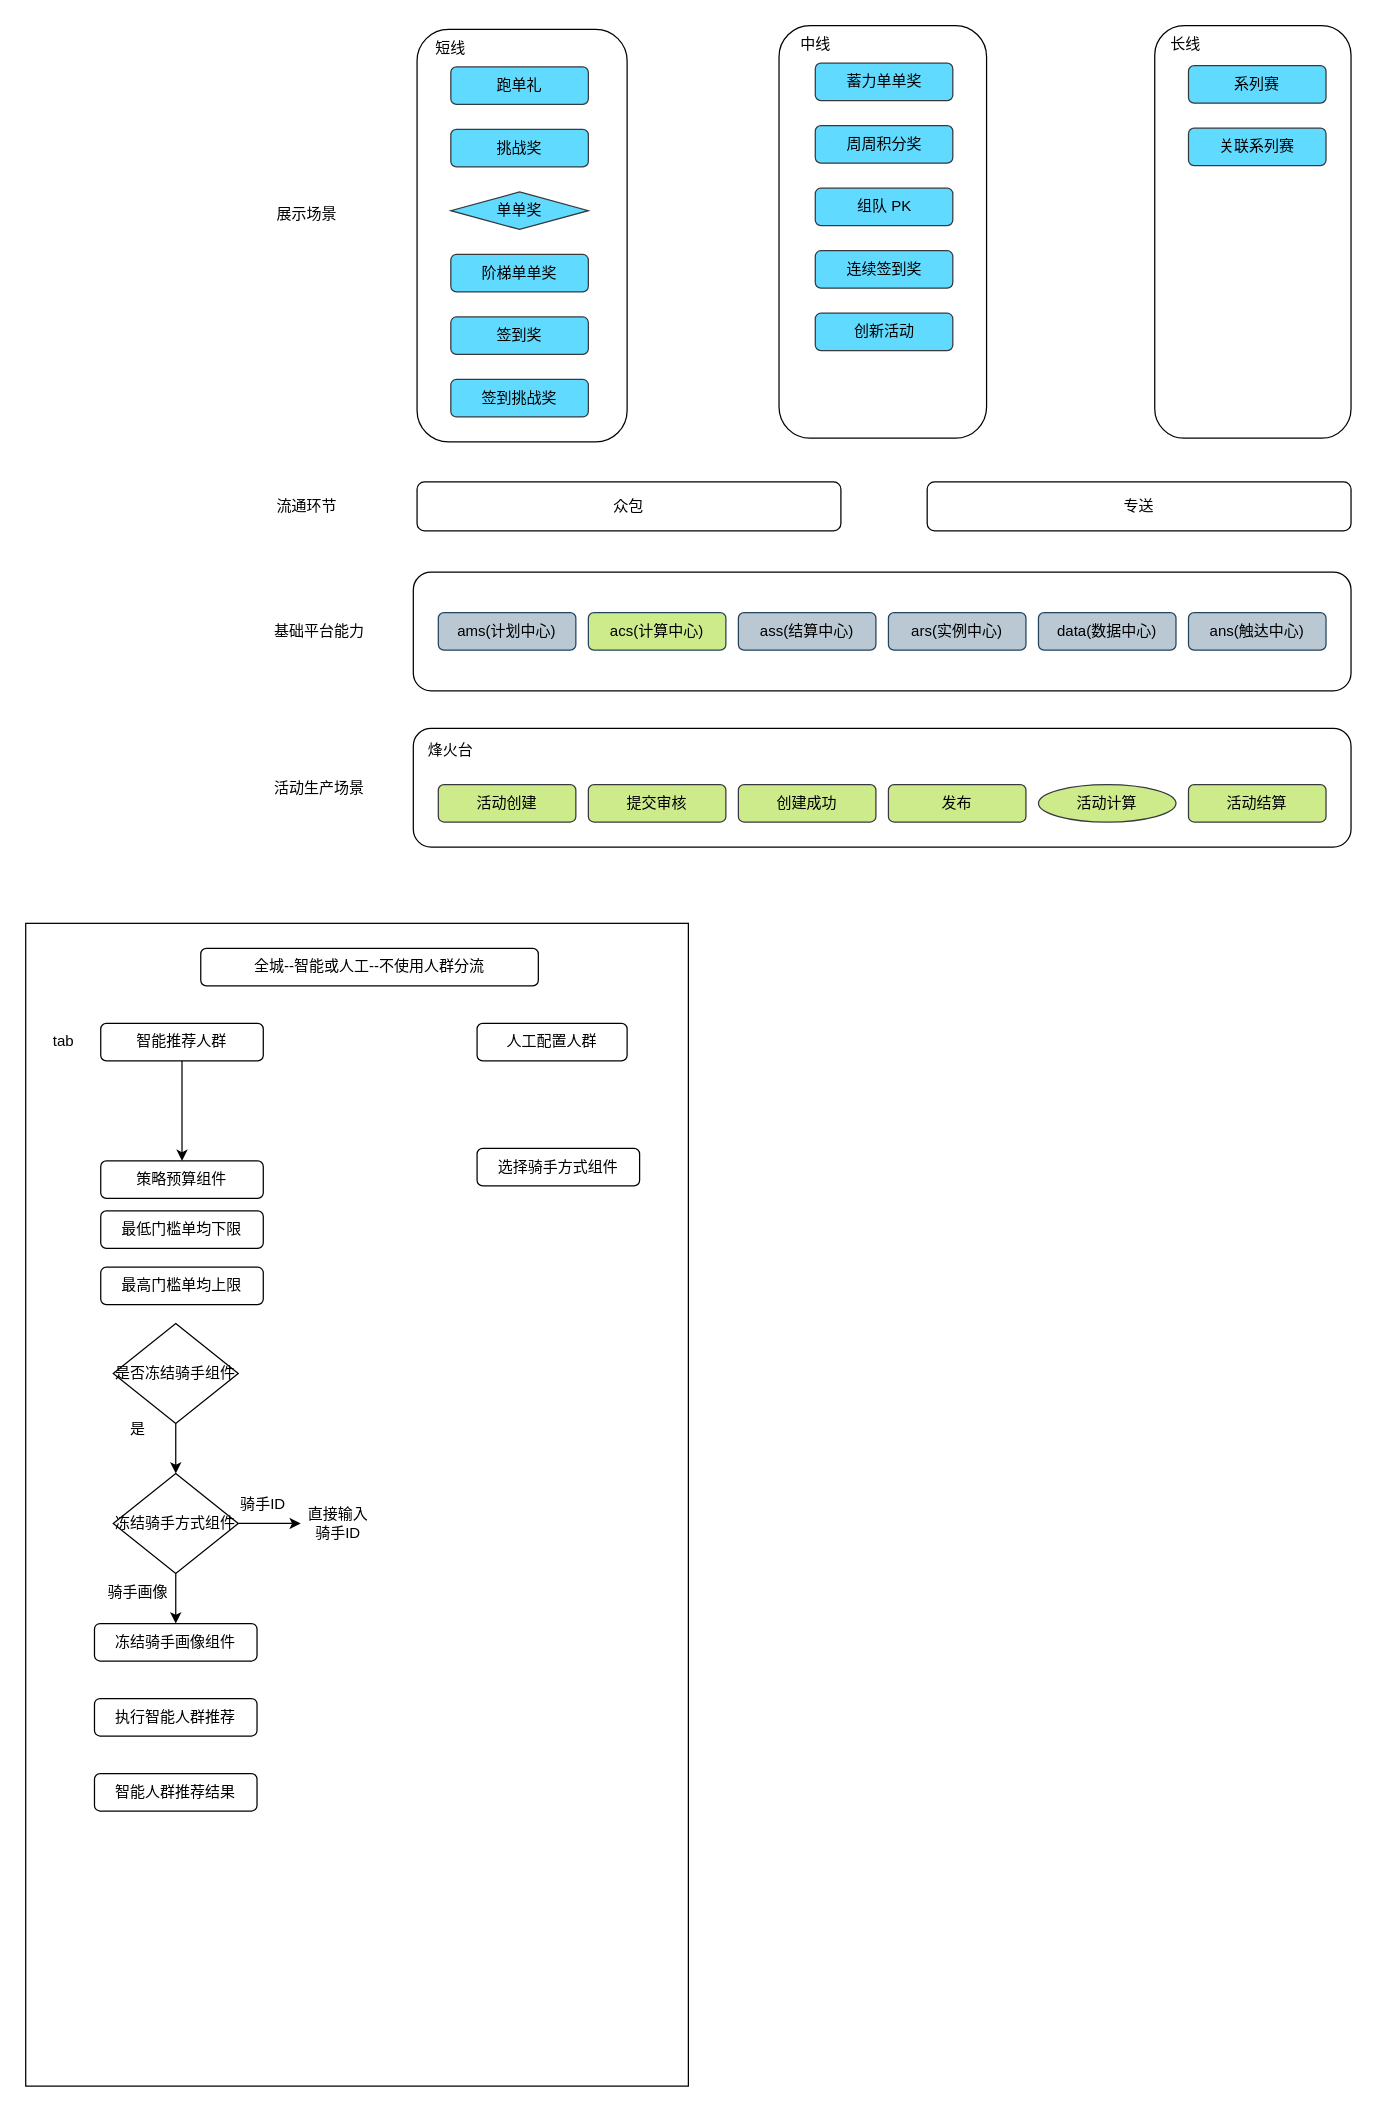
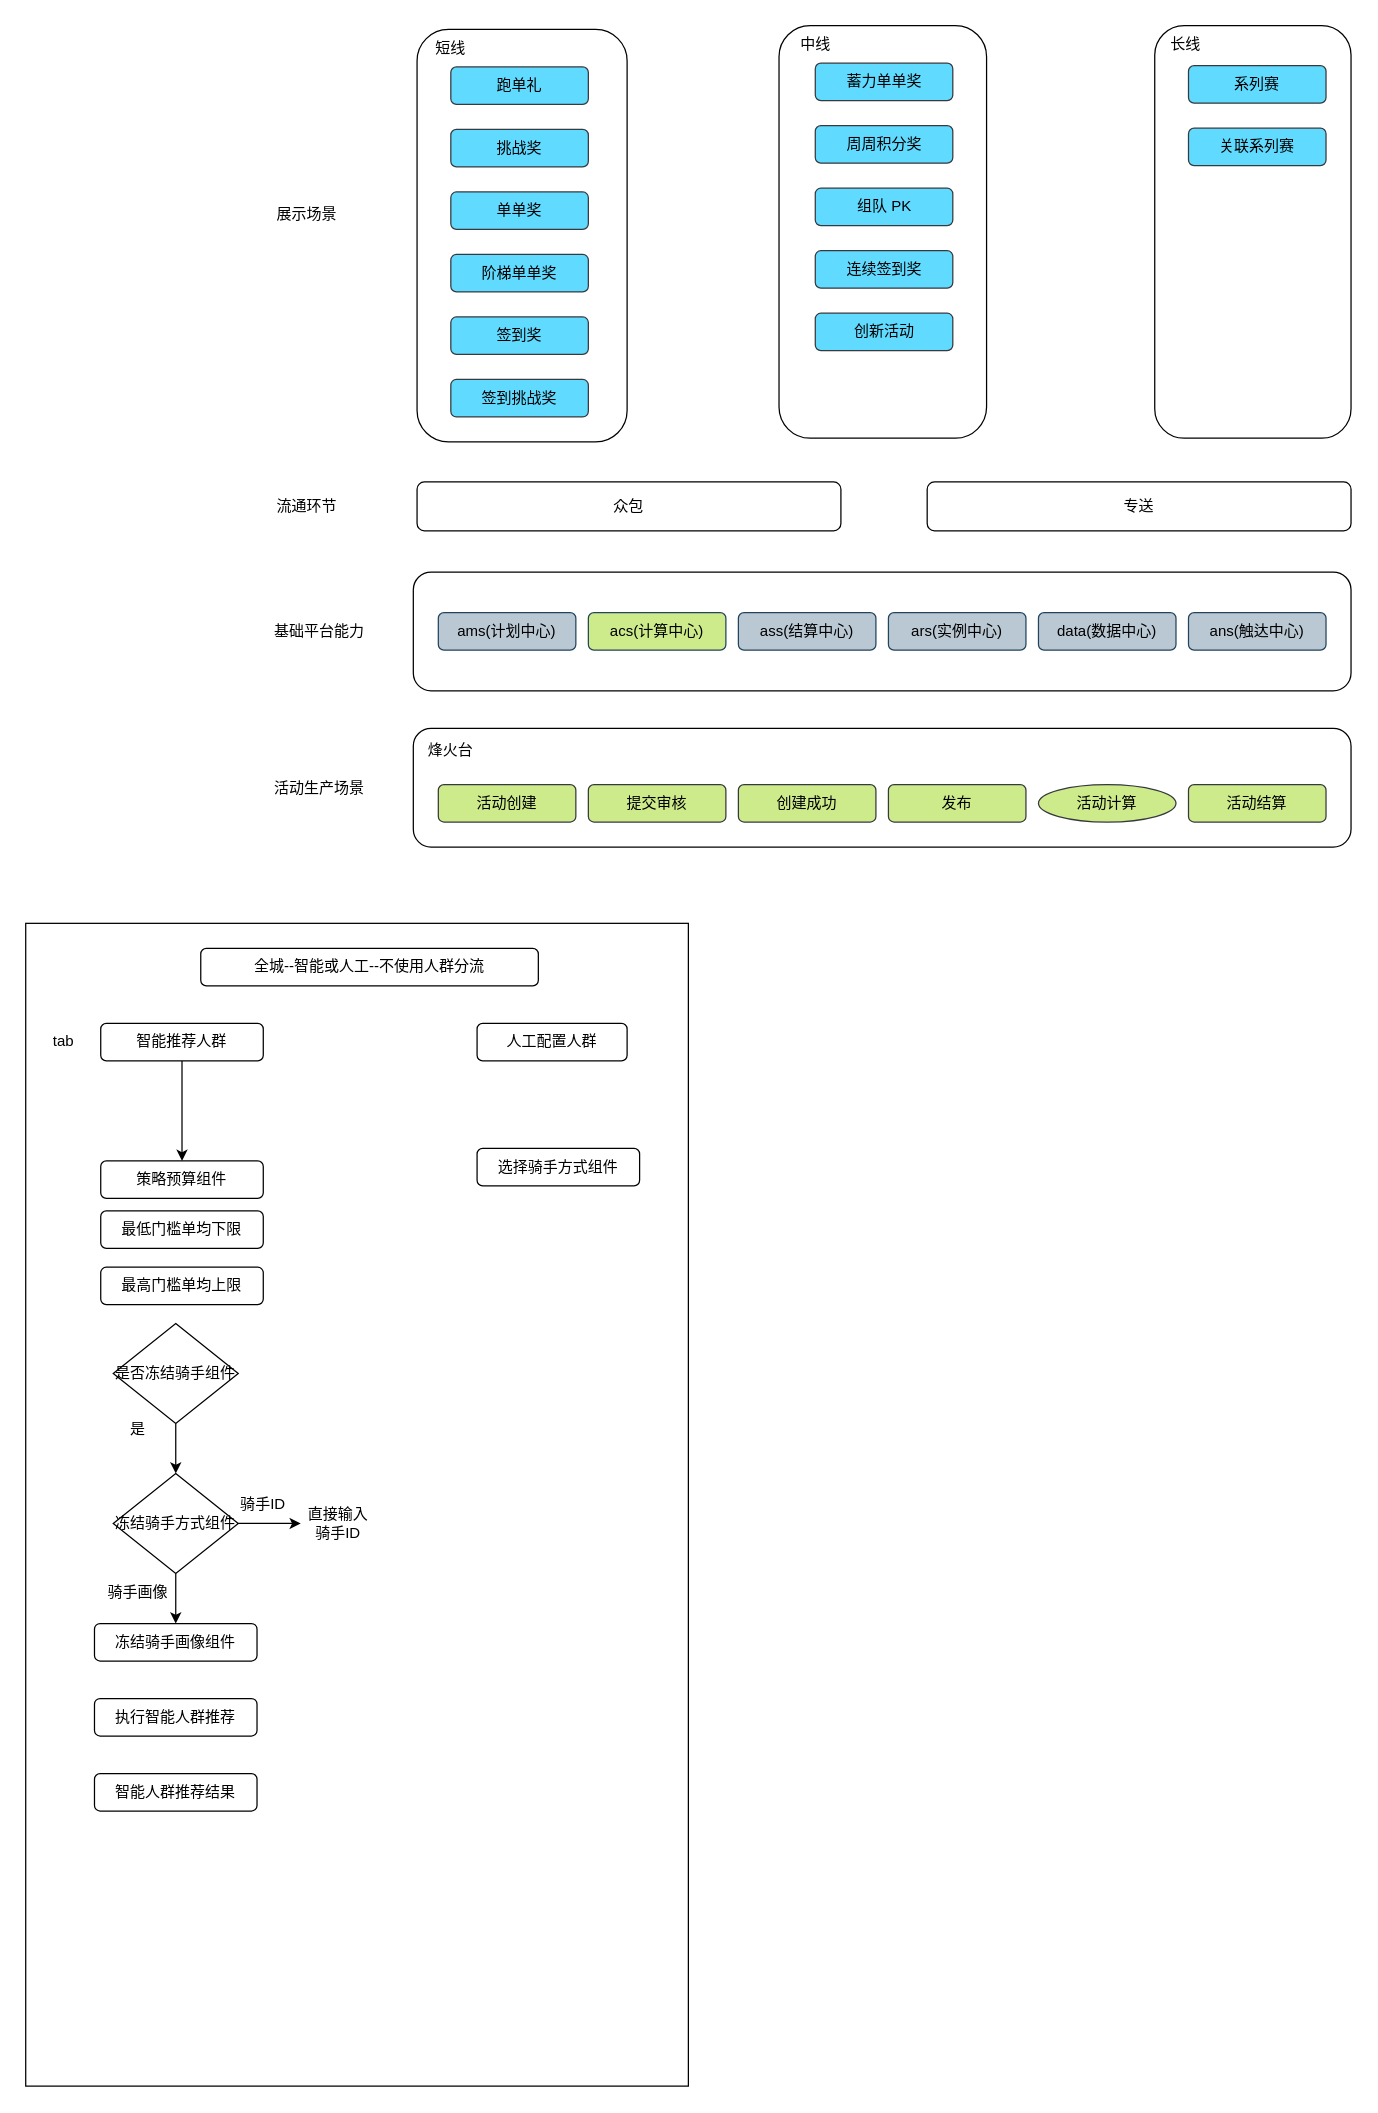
node "单单奖": shape diamond -> rounded rectangle
